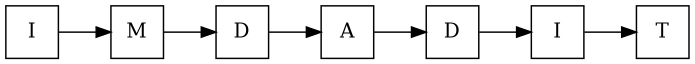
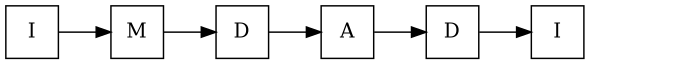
node "T": removed
